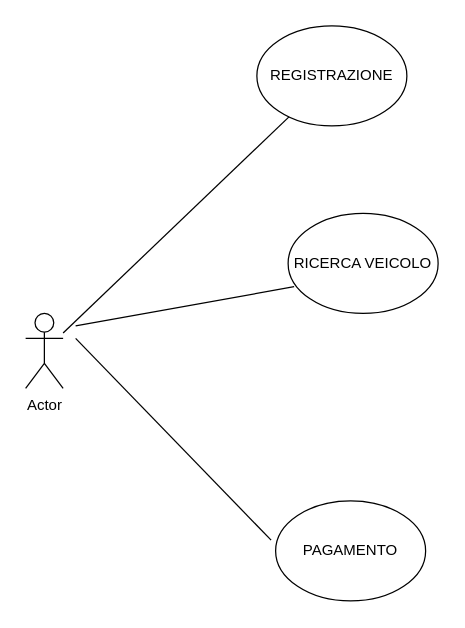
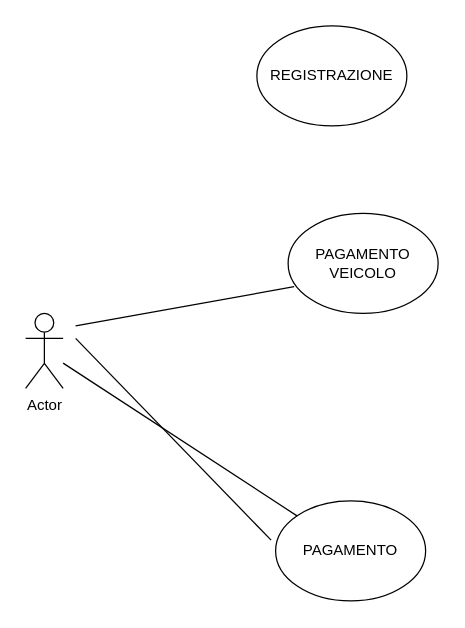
edge "REGISTRAZIONE" -- "Actor": now "PAGAMENTO" -- "Actor"
node "RICERCA VEICOLO": label "RICERCA VEICOLO" -> "PAGAMENTO VEICOLO"
